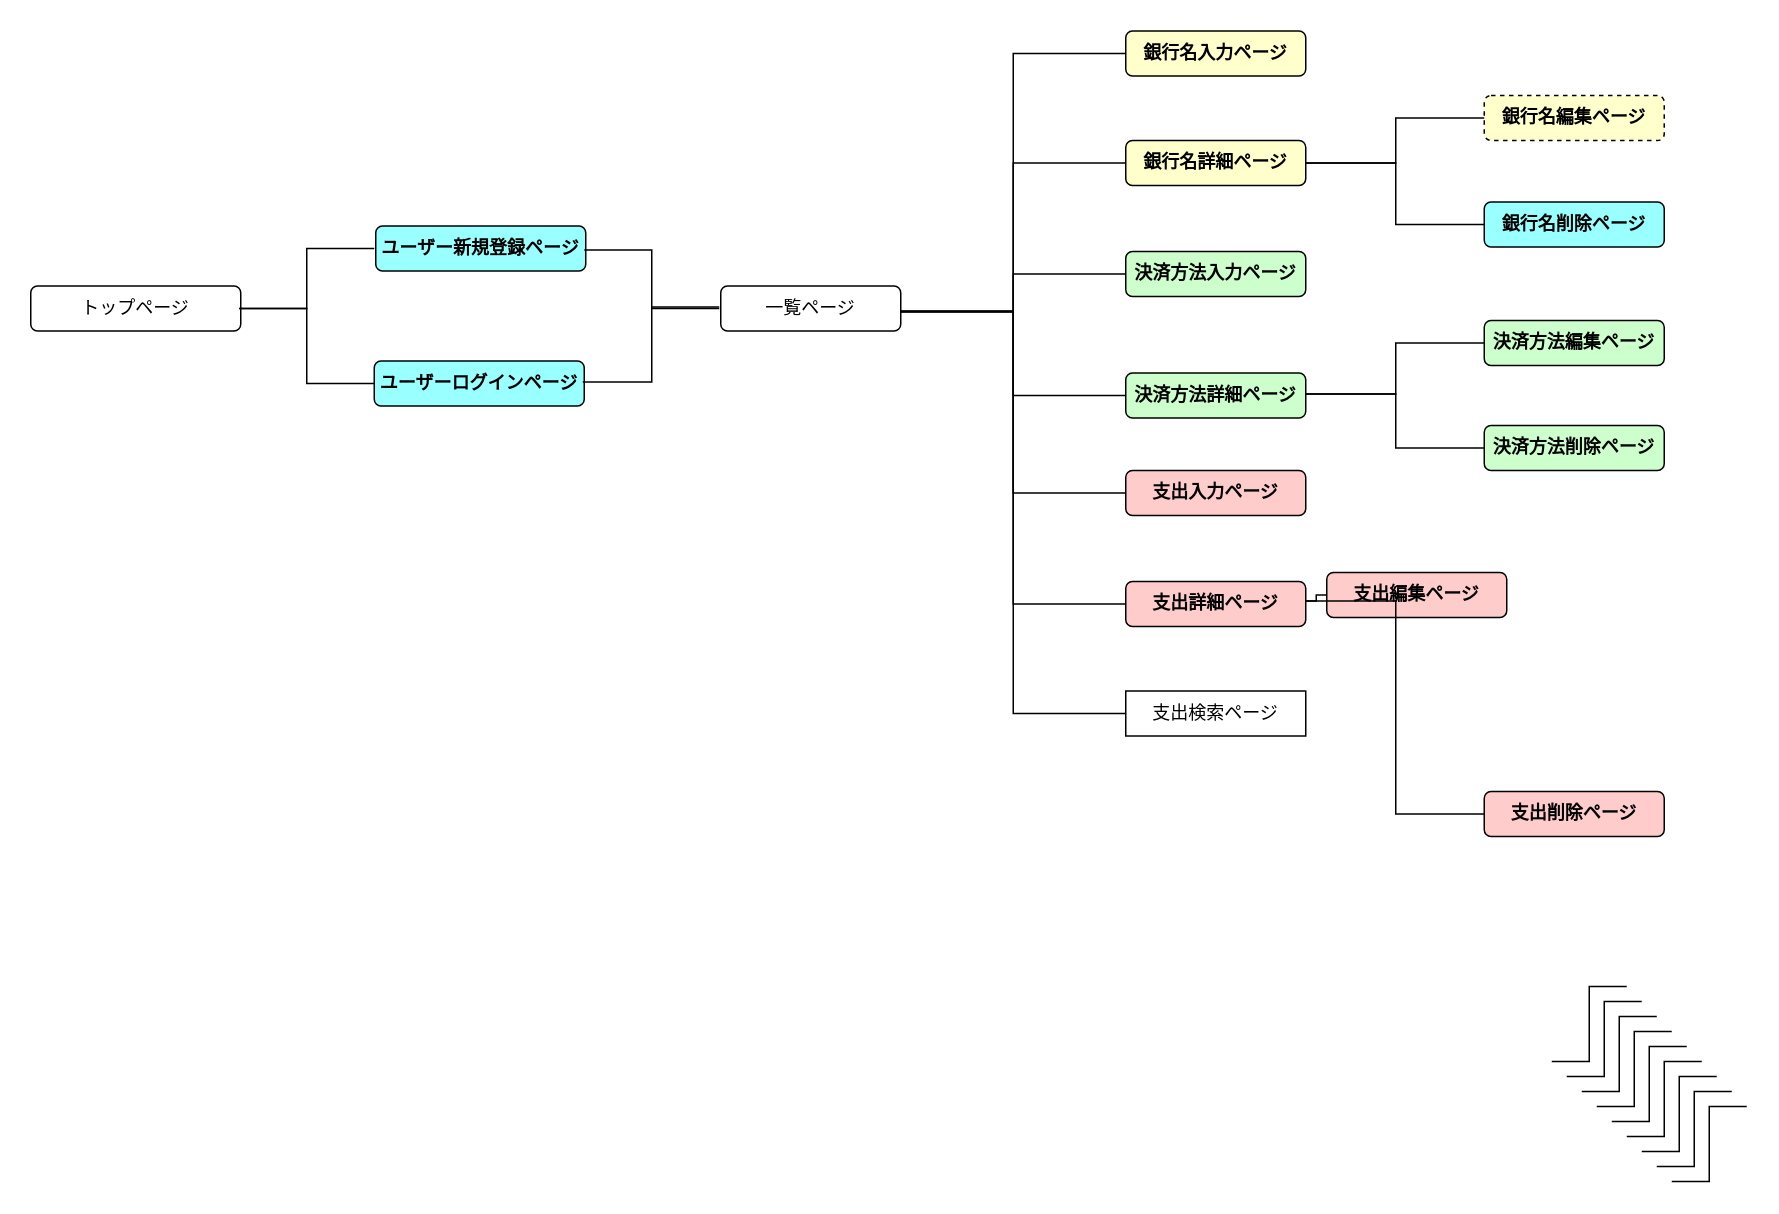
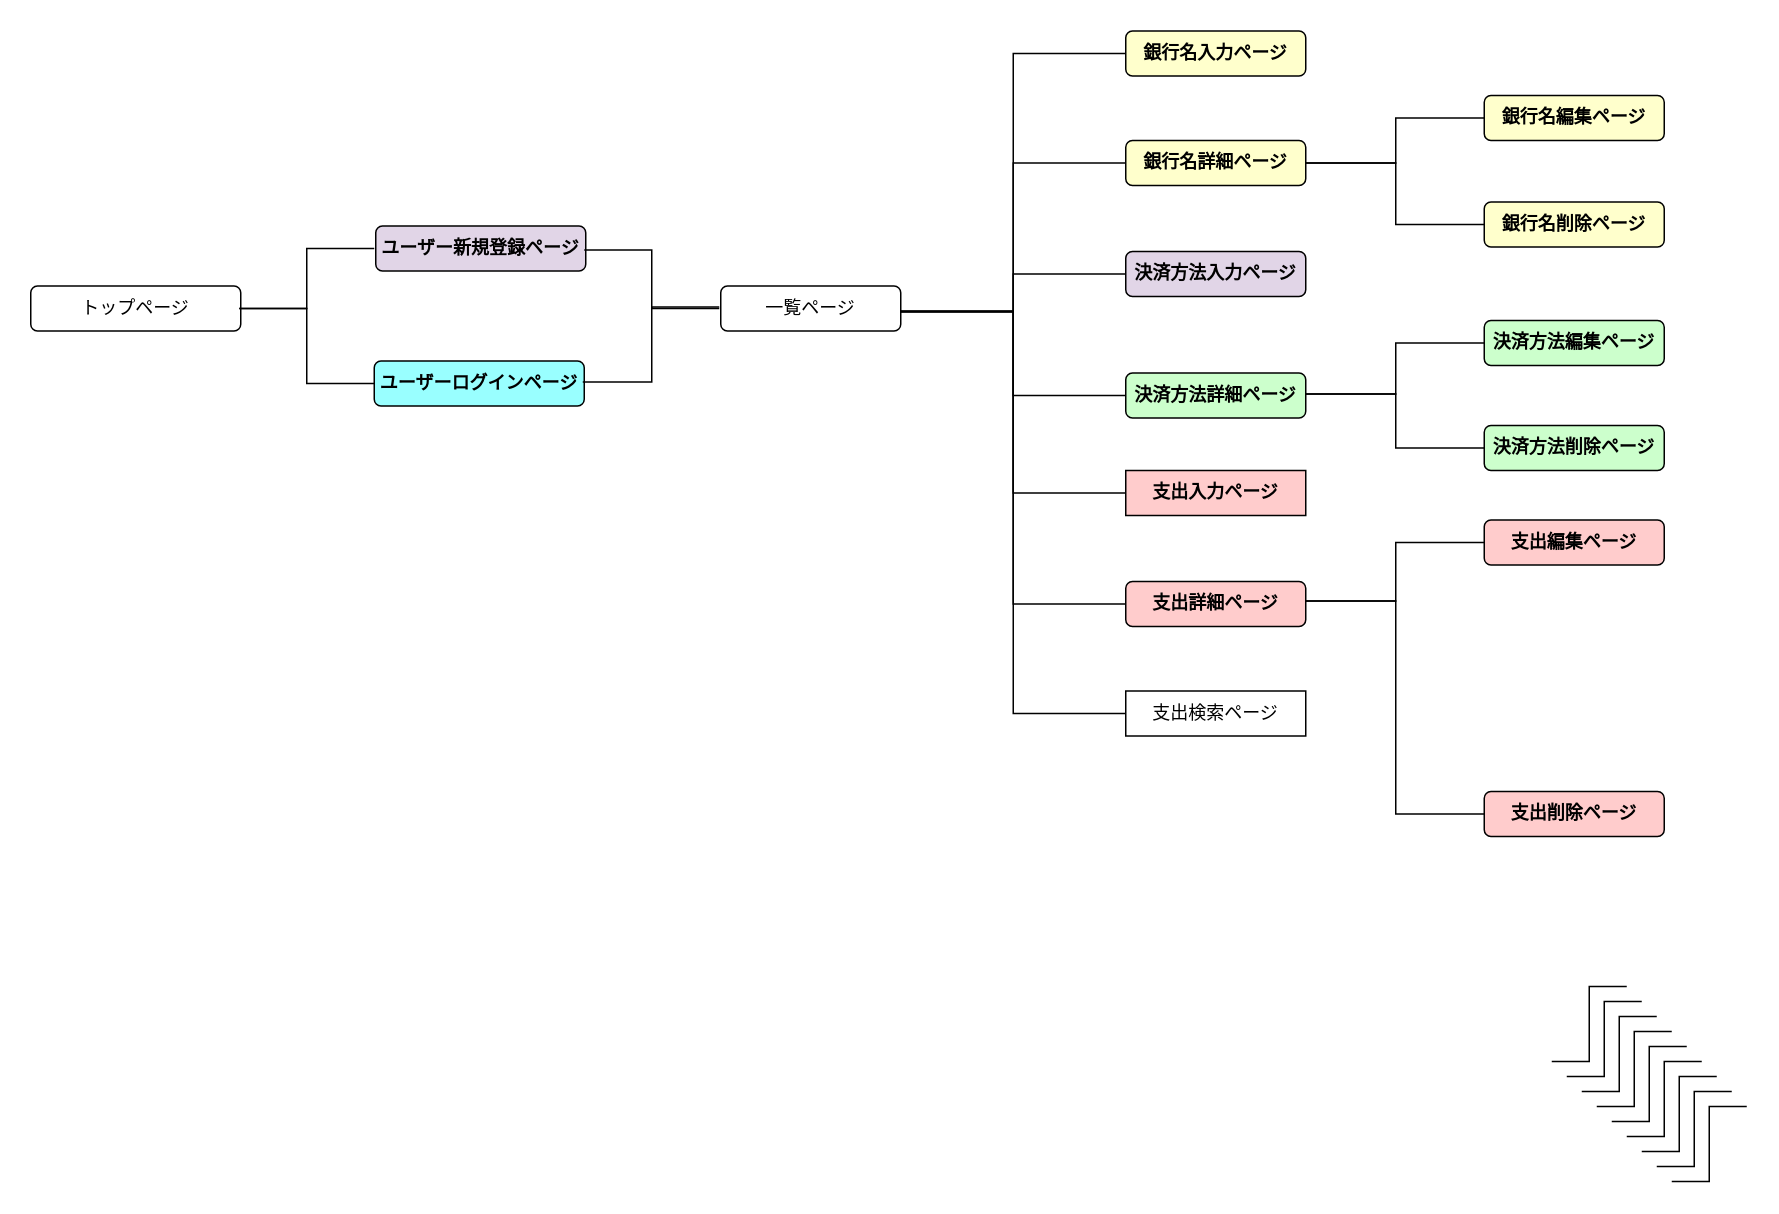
node "銀行名編集ページ": style dashed -> solid
node "銀行名削除ページ": fillcolor #99ffff -> #ffffcc
node "ユーザー新規登録ページ": fillcolor #99ffff -> #e1d5e7
node "決済方法入力ページ": fillcolor #ccffcc -> #e1d5e7
node "支出入力ページ": shape rounded rectangle -> rectangle
node "支出編集ページ": moved (1417, 595) -> (1574, 542)
